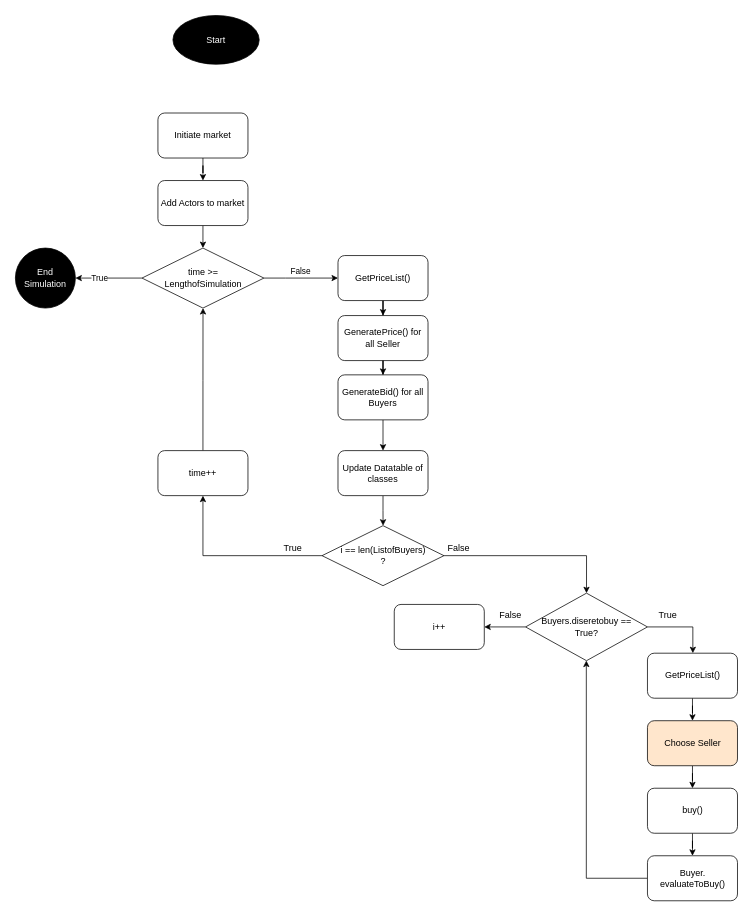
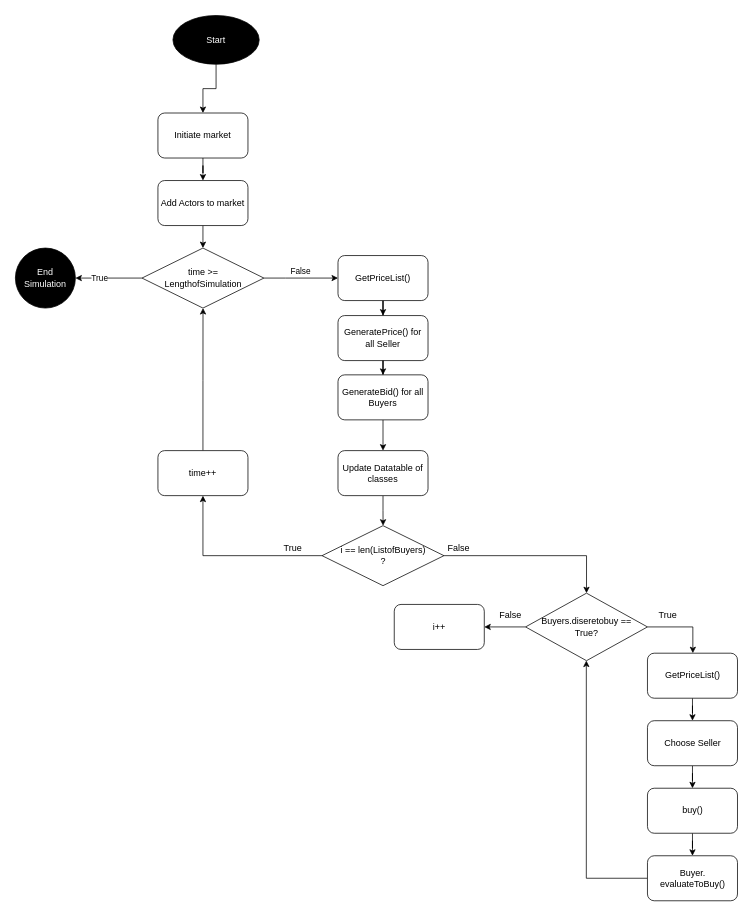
edge "Start" -> "Initiate market": added
node "Choose Seller": fillcolor #ffe6cc -> #ffffff
